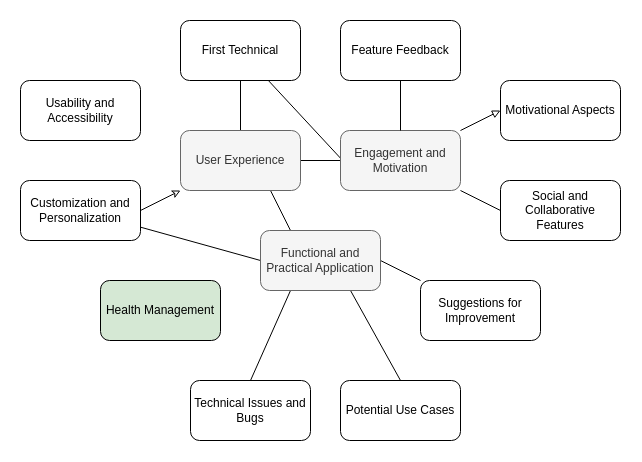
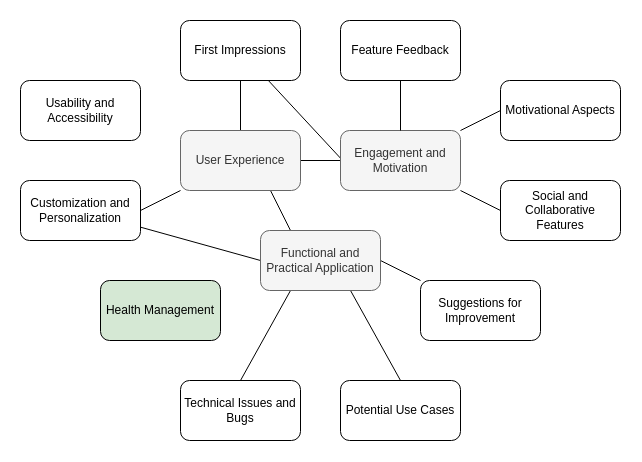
node "First Technical": label "First Technical" -> "First Impressions"
edge "Engagement and Motivation" -> "Motivational Aspects": arrowhead block -> none
edge "Customization and Personalization" -> "User Experience": arrowhead classic -> none
node "Technical Issues and Bugs": moved (251, 411) -> (241, 411)
